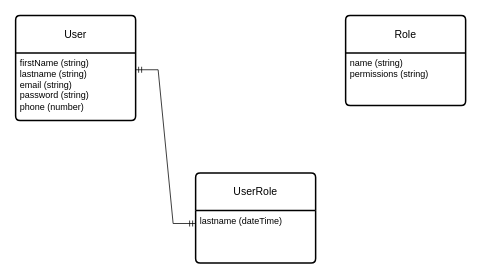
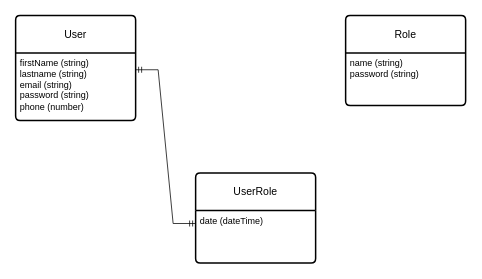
node "name (string) permissions (string)": label "name (string) permissions (string)" -> "name (string) password (string)"
node "lastname (dateTime)": label "lastname (dateTime)" -> "date (dateTime)"
